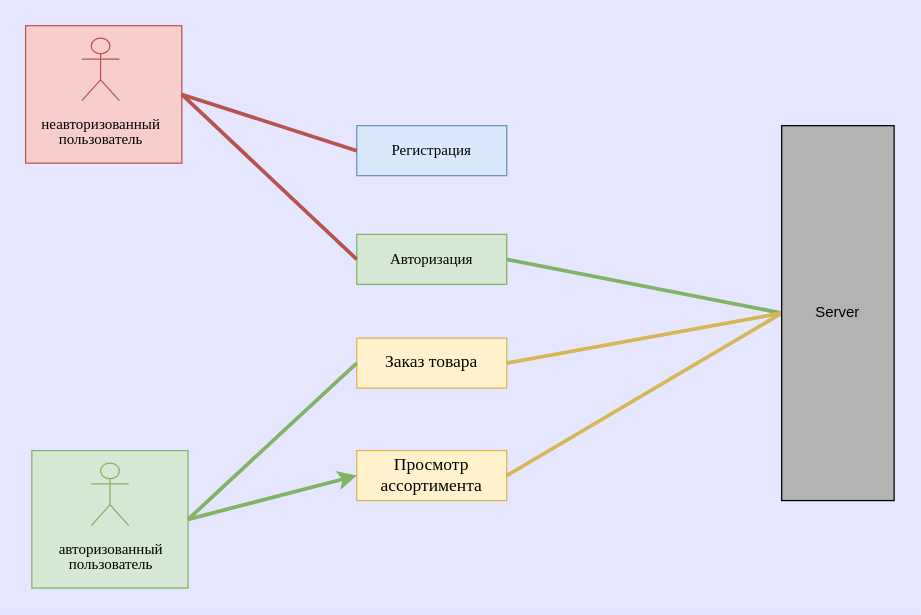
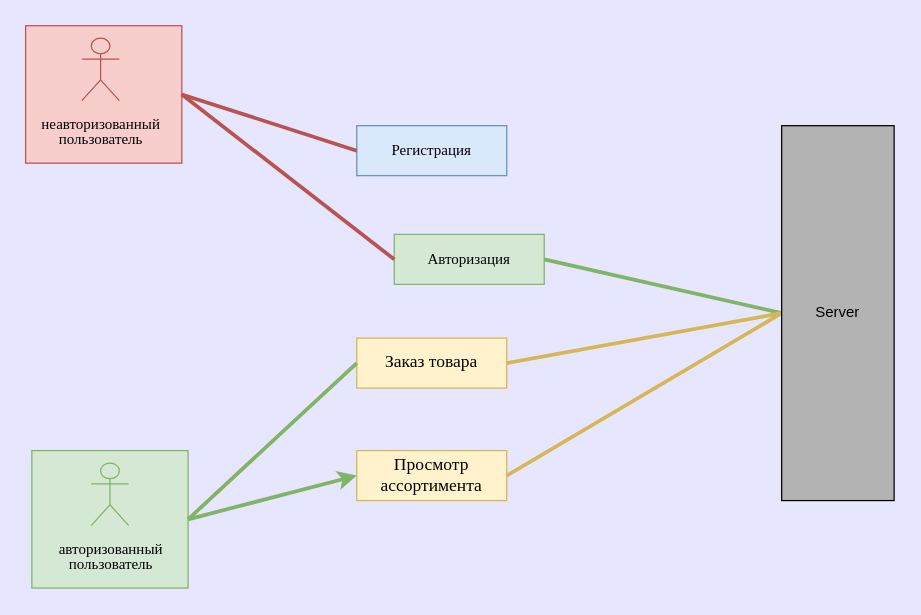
node "Авторизация": moved (432, 259) -> (469, 259)
